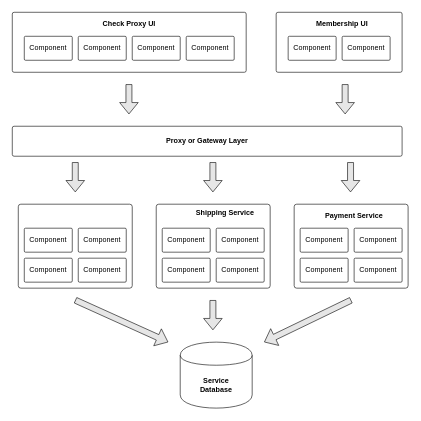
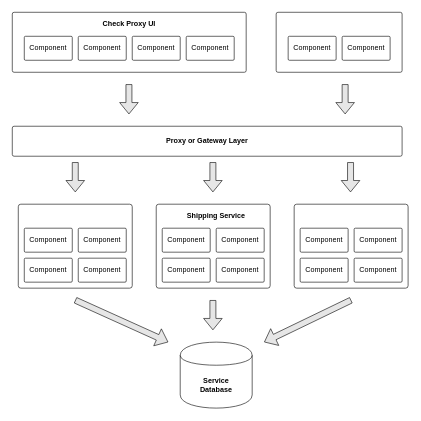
node "Membership UI": removed
node "Shipping Service": moved (225, 213) -> (216, 216)
node "Payment Service": removed
